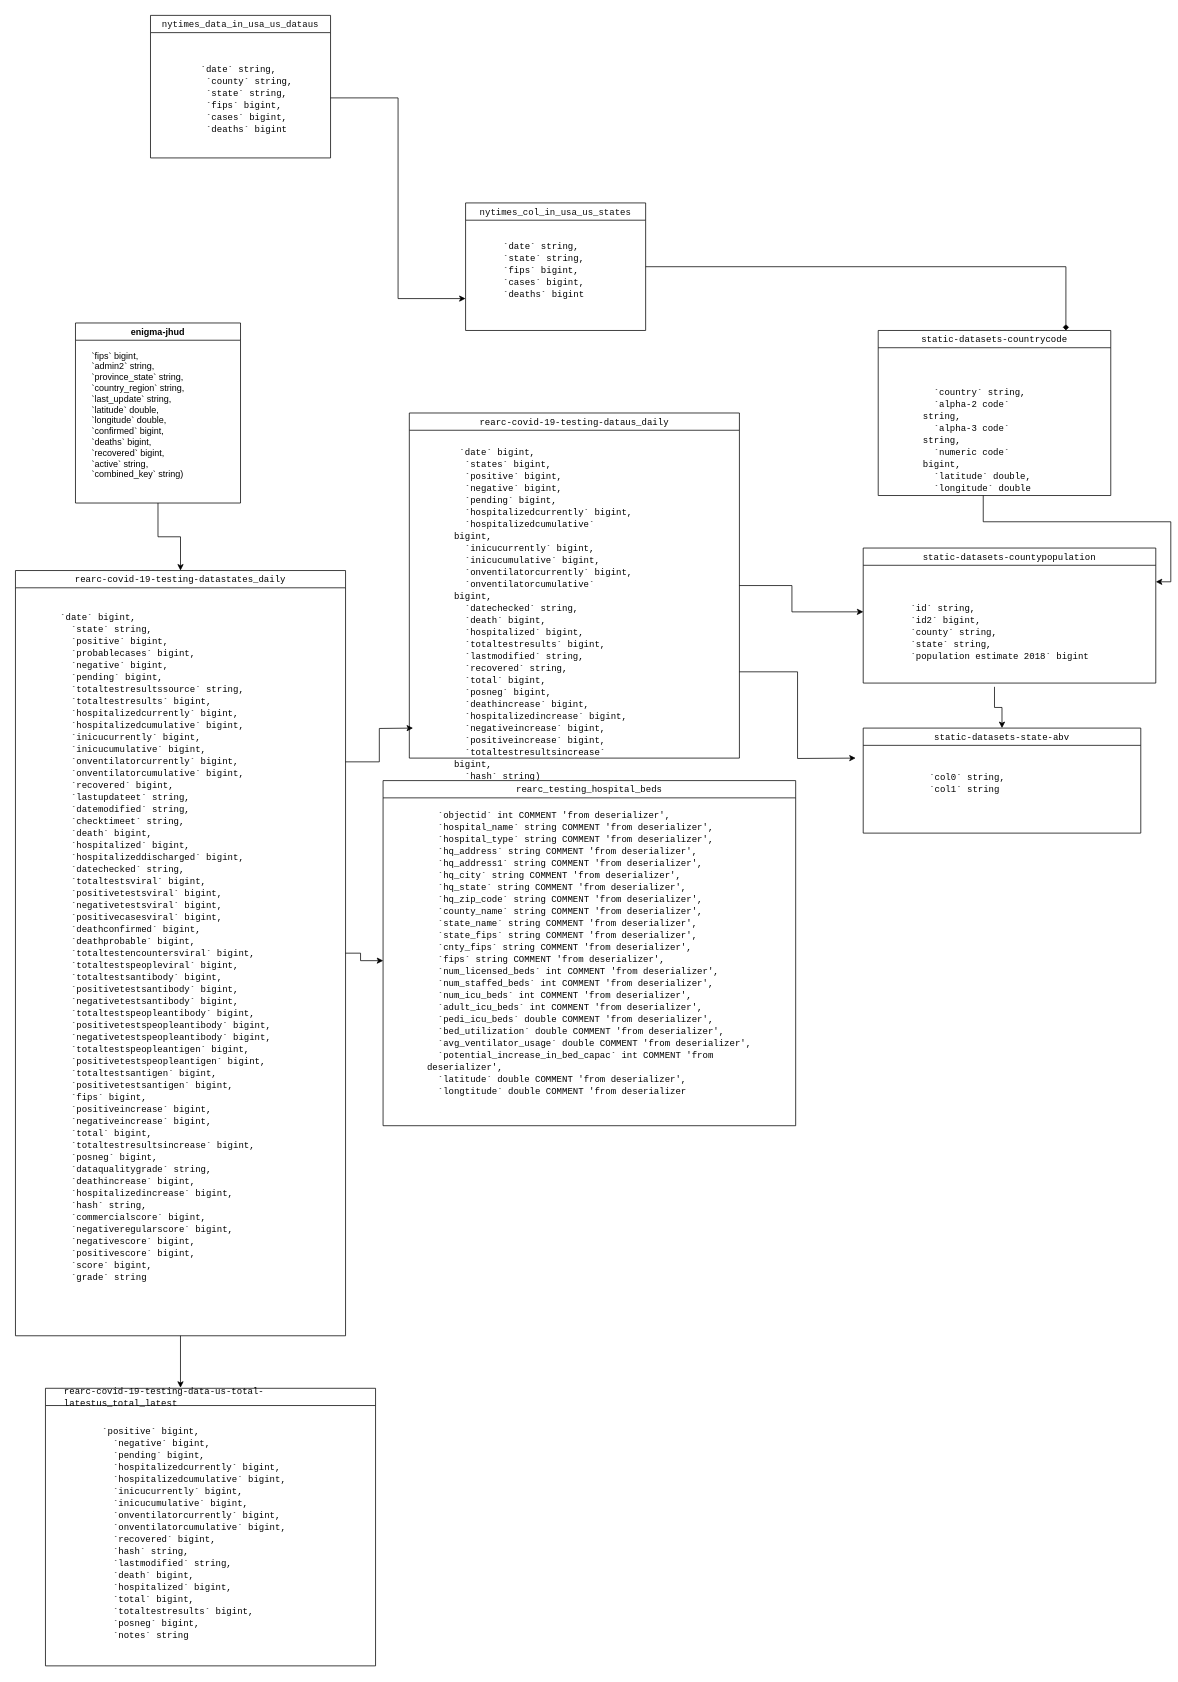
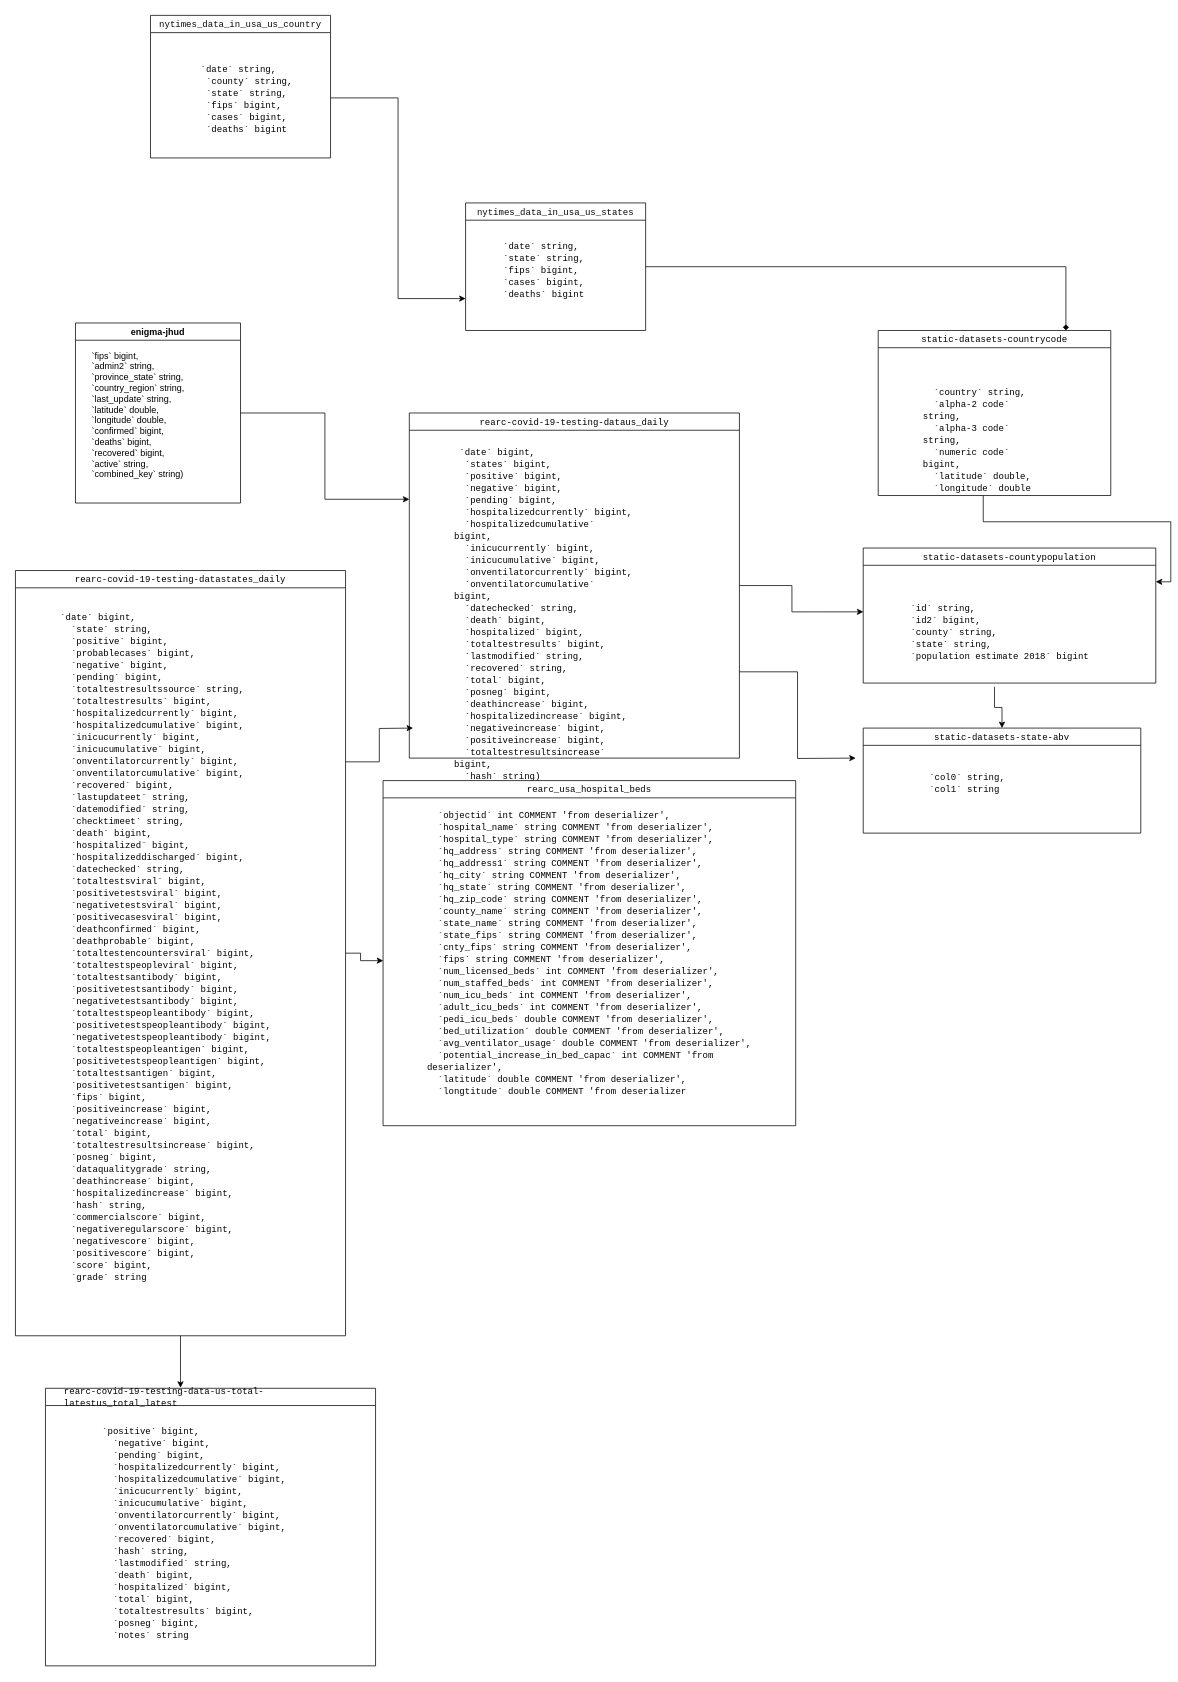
node "nytimes_data_in_usa_us_dataus": label "nytimes_data_in_usa_us_dataus" -> "nytimes_data_in_usa_us_country"
node "nytimes_col_in_usa_us_states": label "nytimes_col_in_usa_us_states" -> "nytimes_data_in_usa_us_states"
edge "enigma-jhud" -> "rearc-covid-19-testing-dataus_daily": added
edge "enigma-jhud" -> "rearc-covid-19-testing-datastates_daily": removed
node "rearc_testing_hospital_beds": label "rearc_testing_hospital_beds" -> "rearc_usa_hospital_beds"
